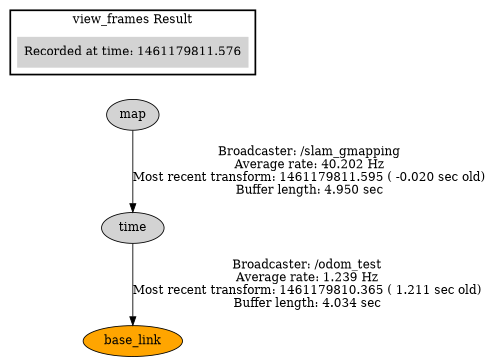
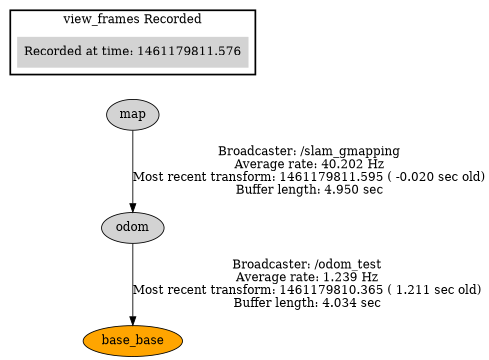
cluster "view_frames Result": label "view_frames Result" -> "view_frames Recorded"
node "time": label "time" -> "odom"
node "base_link": label "base_link" -> "base_base"
